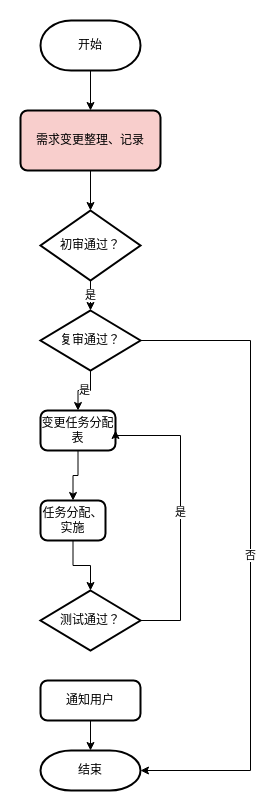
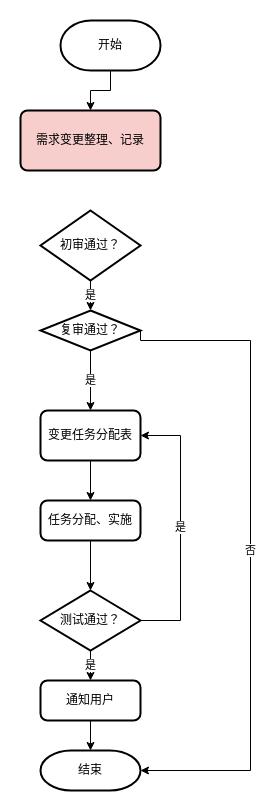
node "开始": moved (91, 46) -> (111, 46)
edge "需求变更整理、记录" -> "初审通过？": removed
node "复审通过？": size 100x60 -> 100x40
node "变更任务分配表": size 75x40 -> 100x50
node "任务分配、实施": size 65x40 -> 100x40
edge "测试通过？" -> "通知用户": added, label "是"
